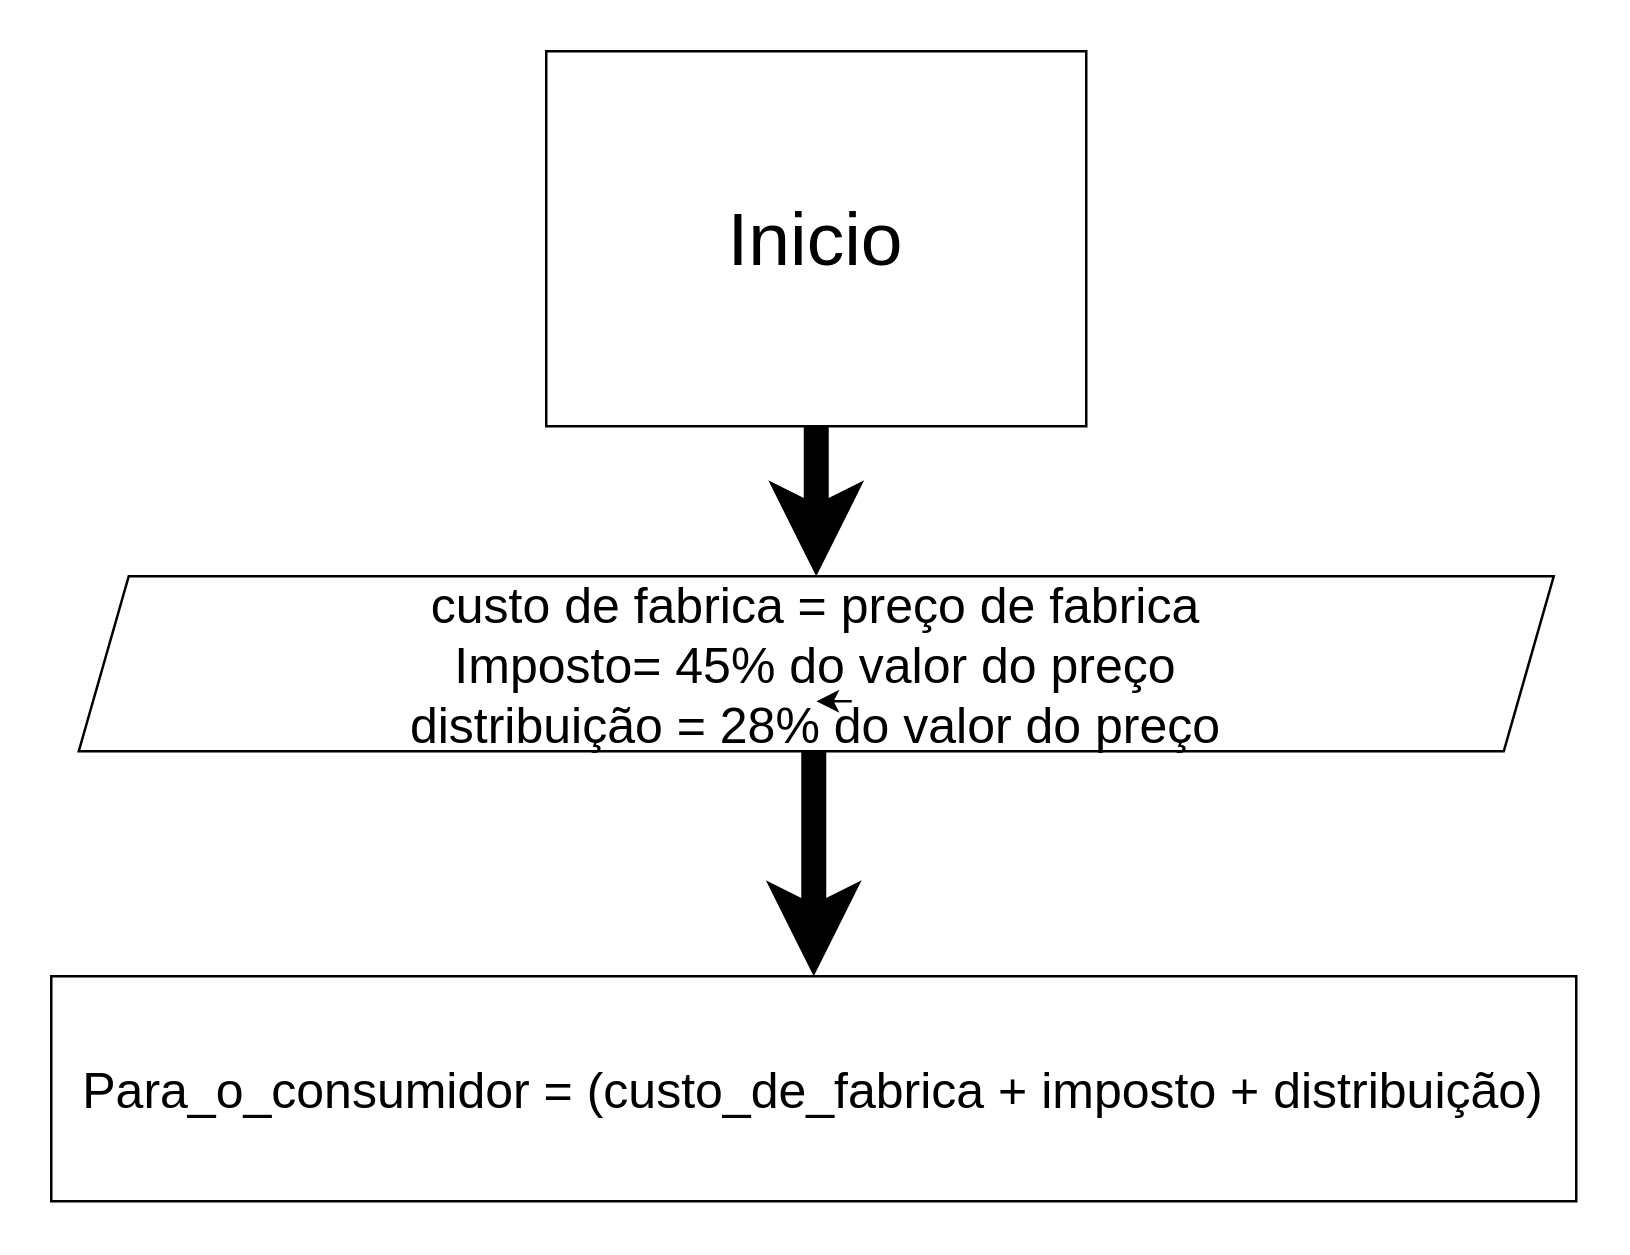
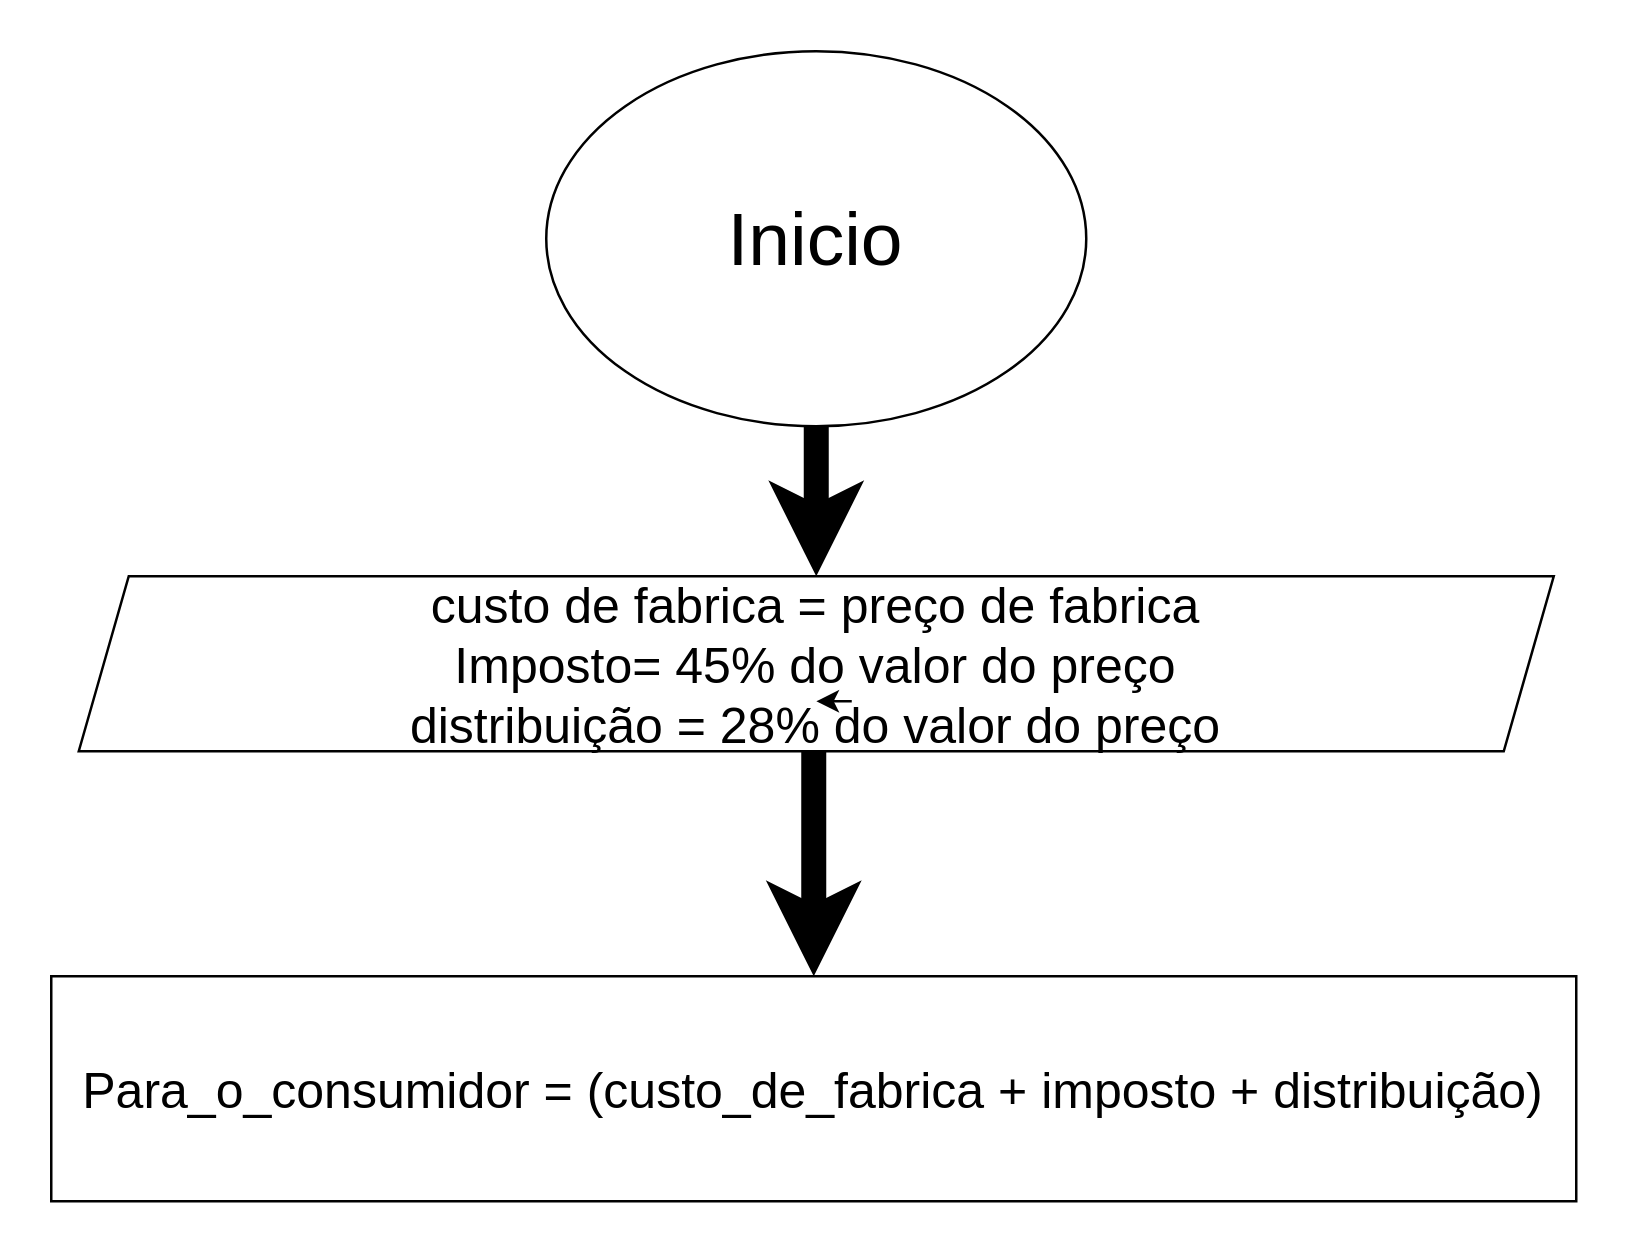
node "Inicio": shape rectangle -> ellipse
